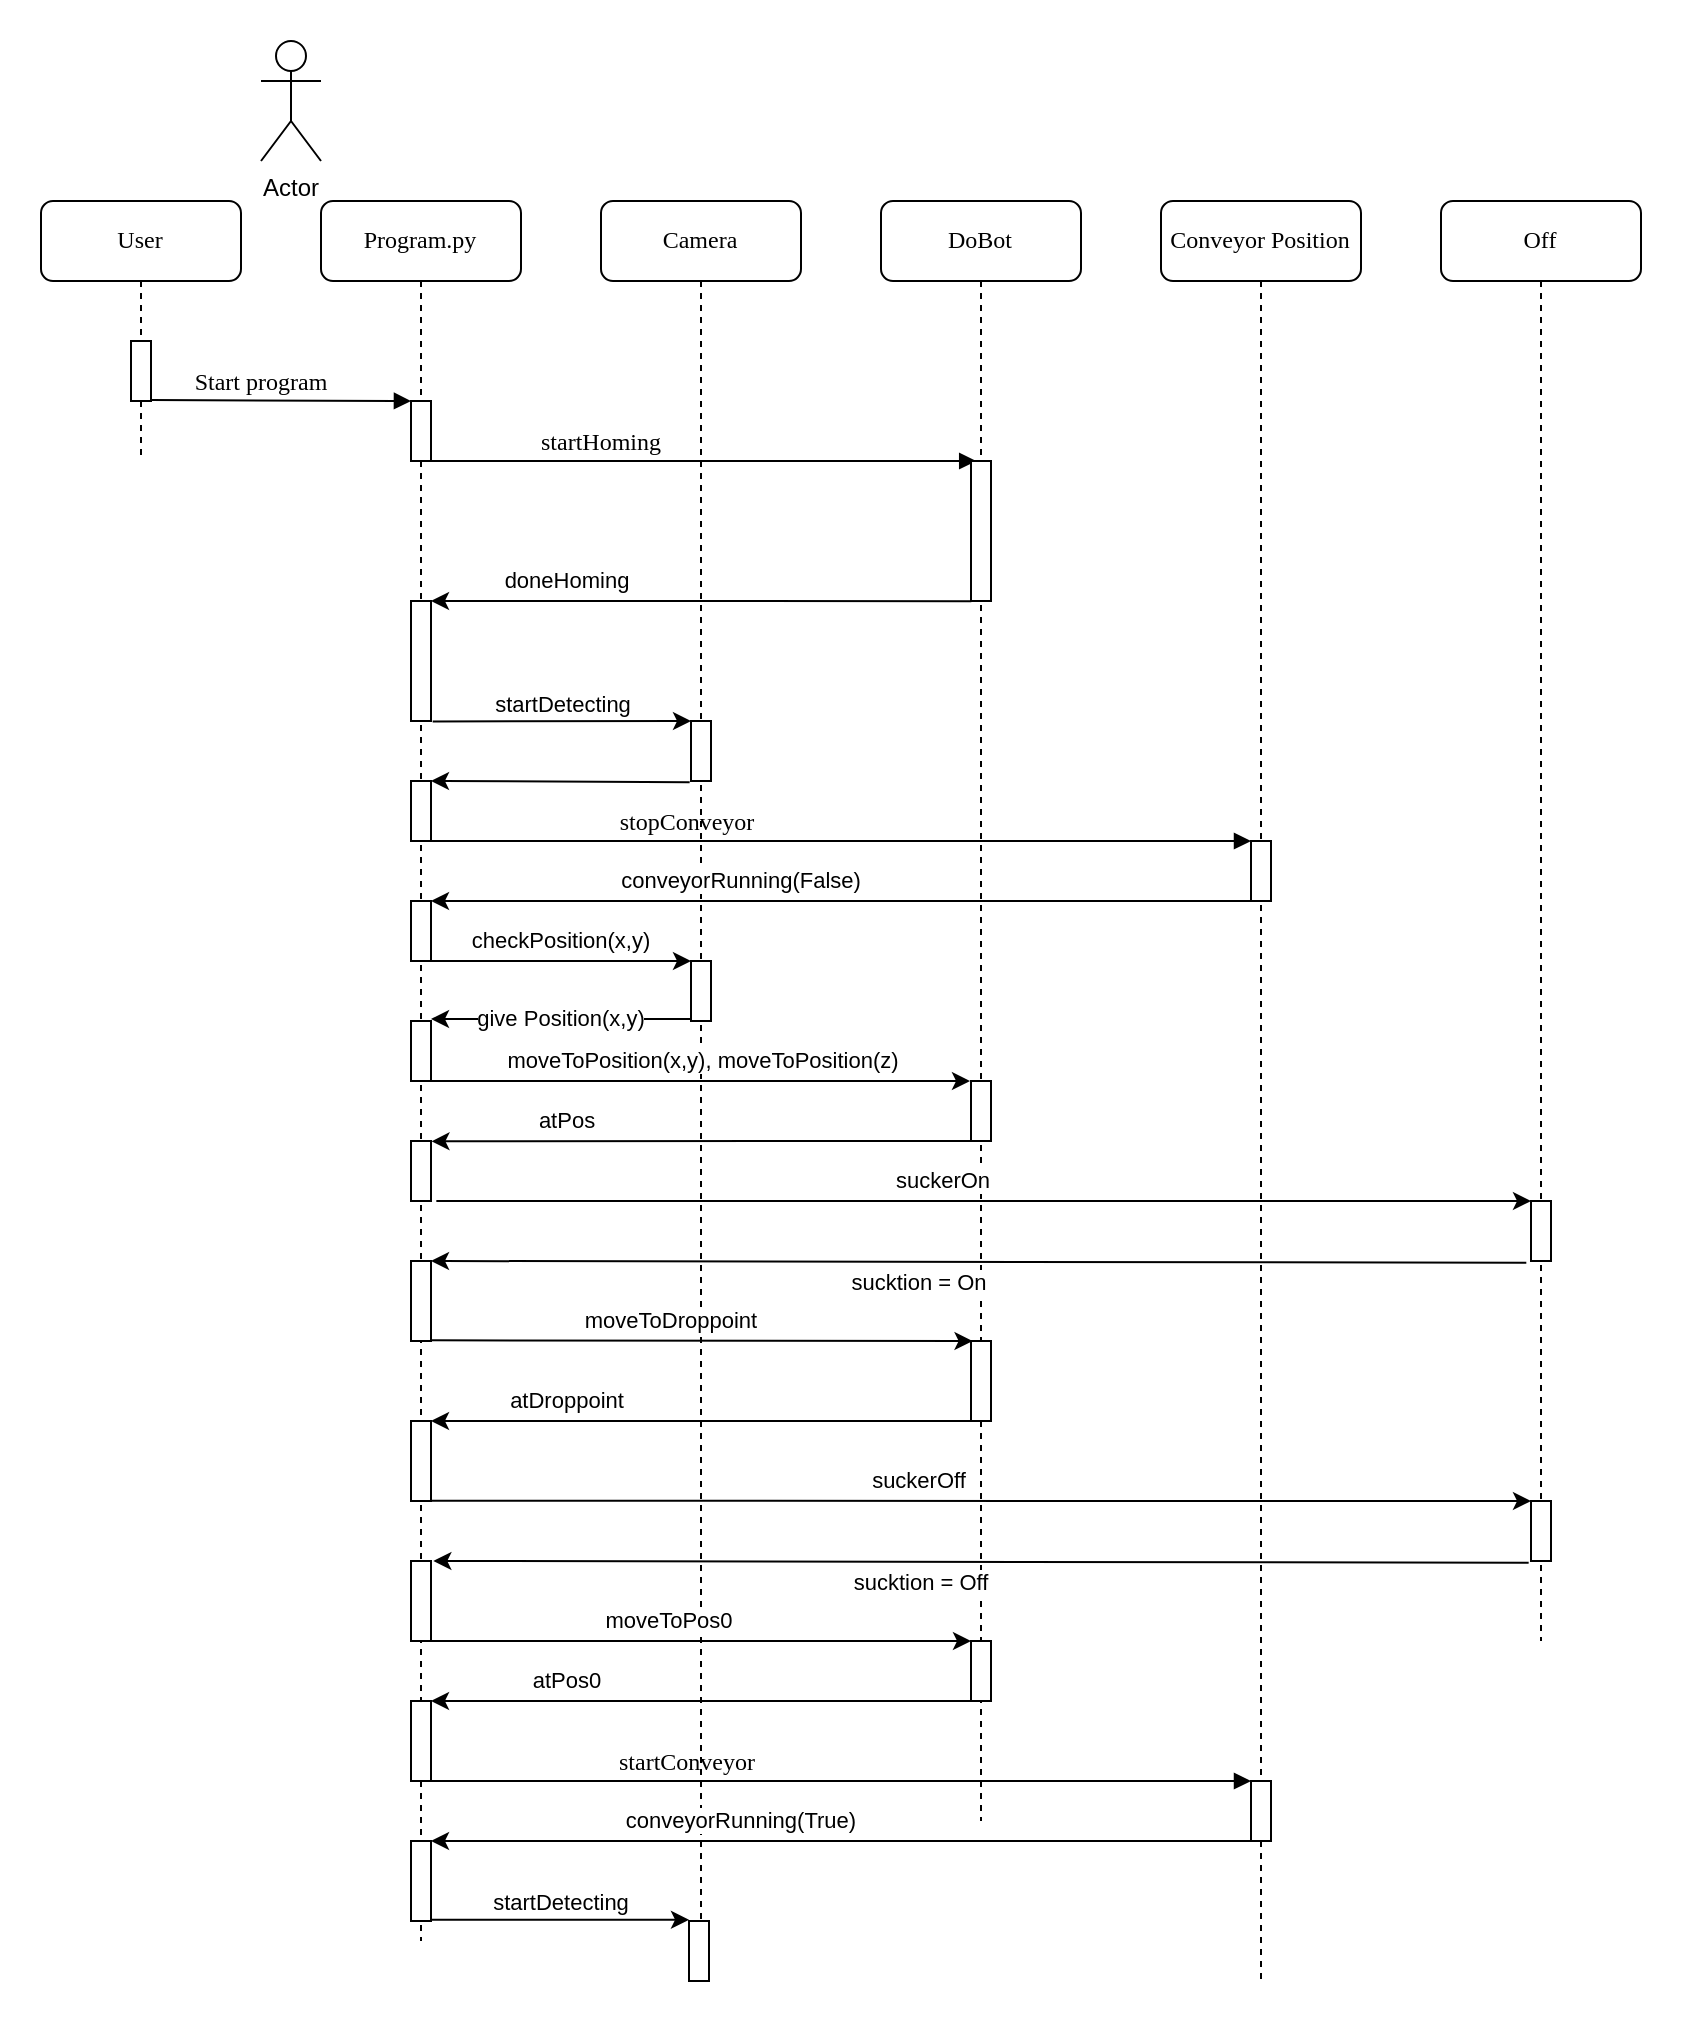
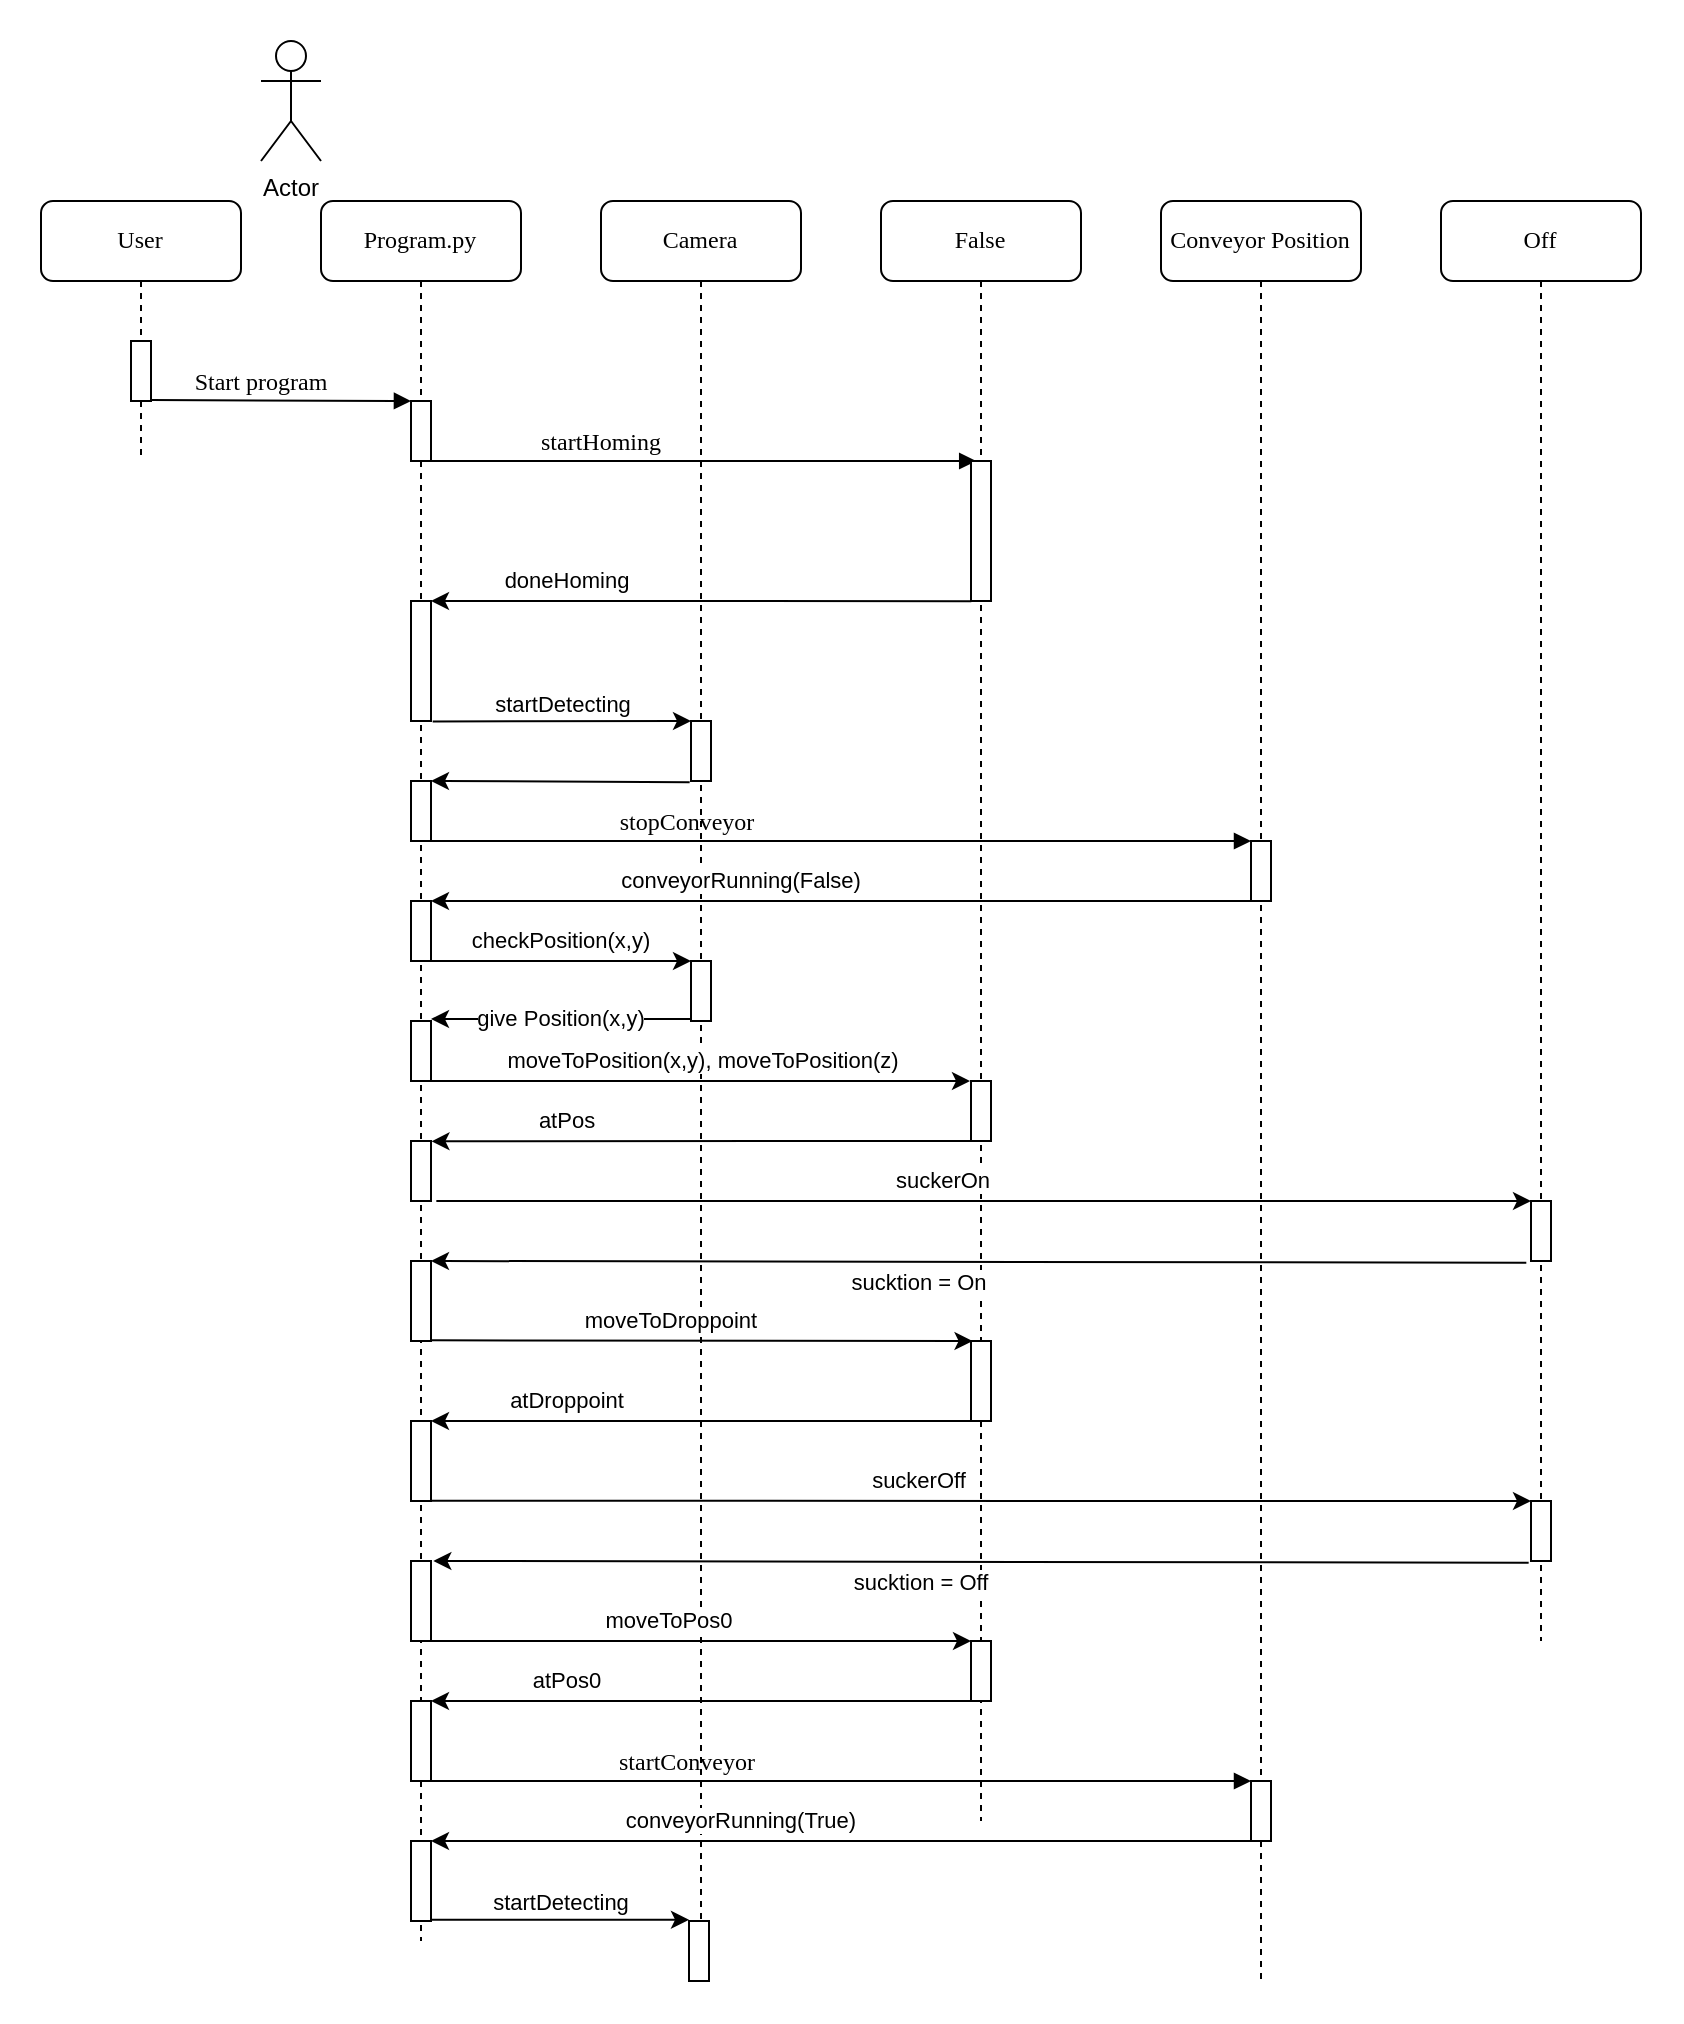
node "DoBot": label "DoBot" -> "False"
